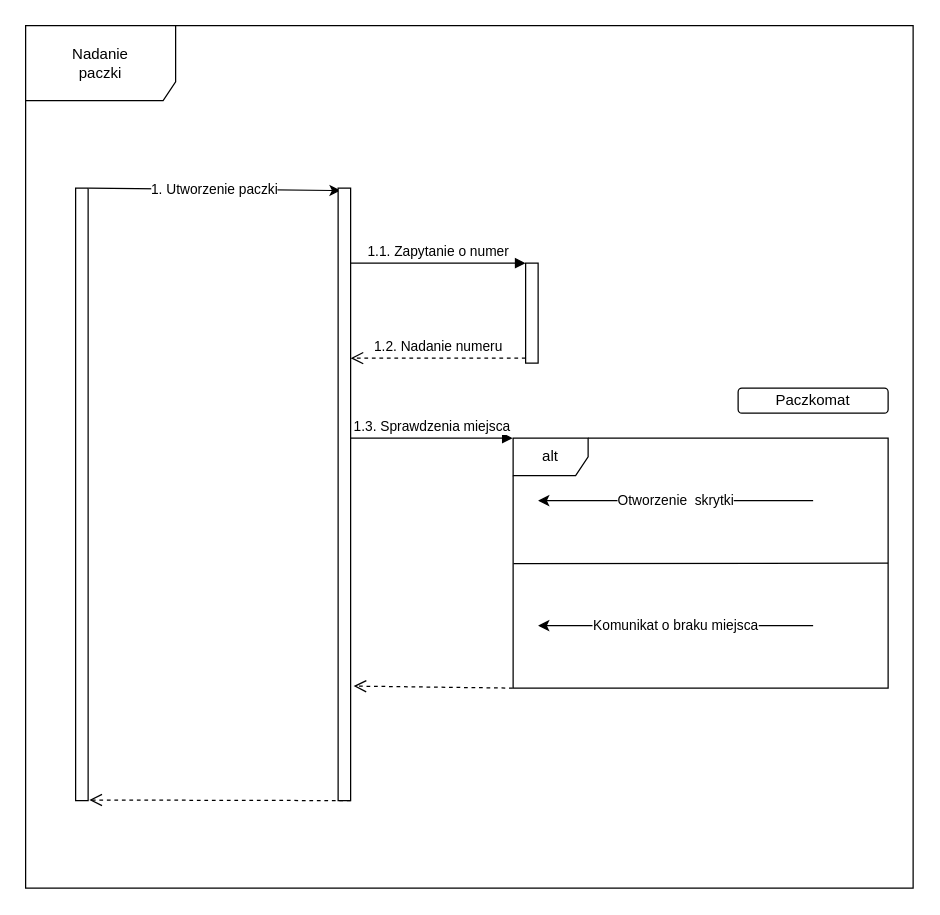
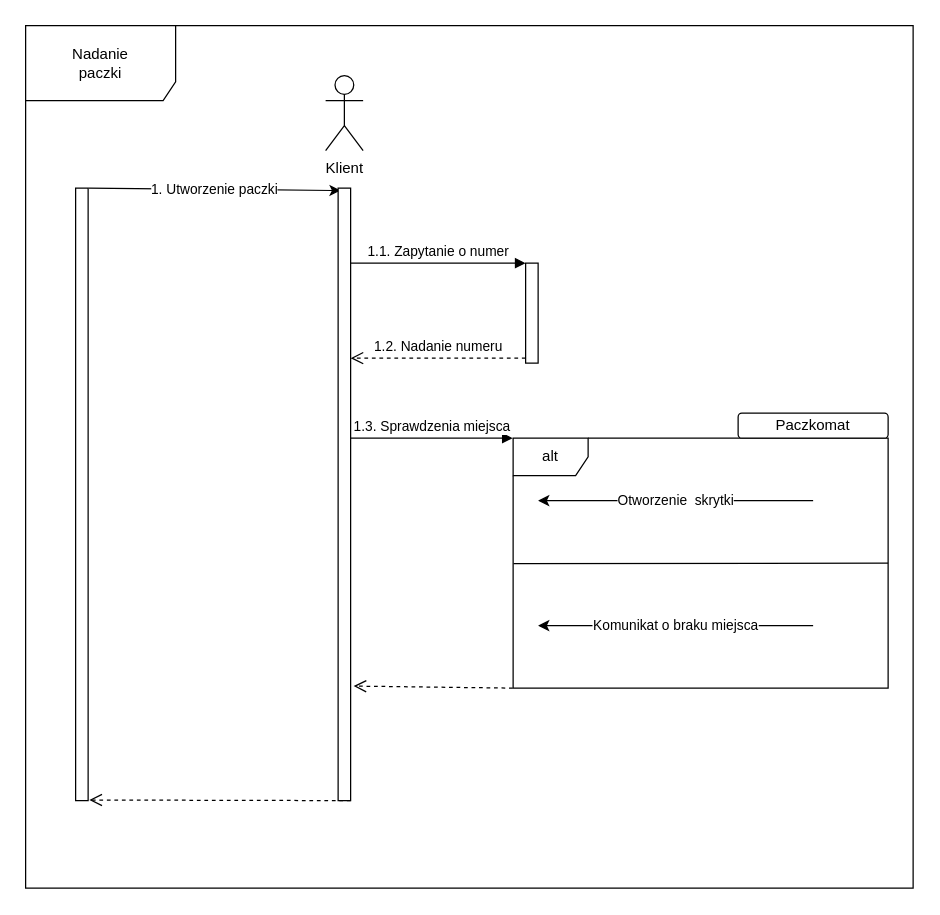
node "Klient": added
node "Paczkomat": moved (813, 401) -> (813, 426)
